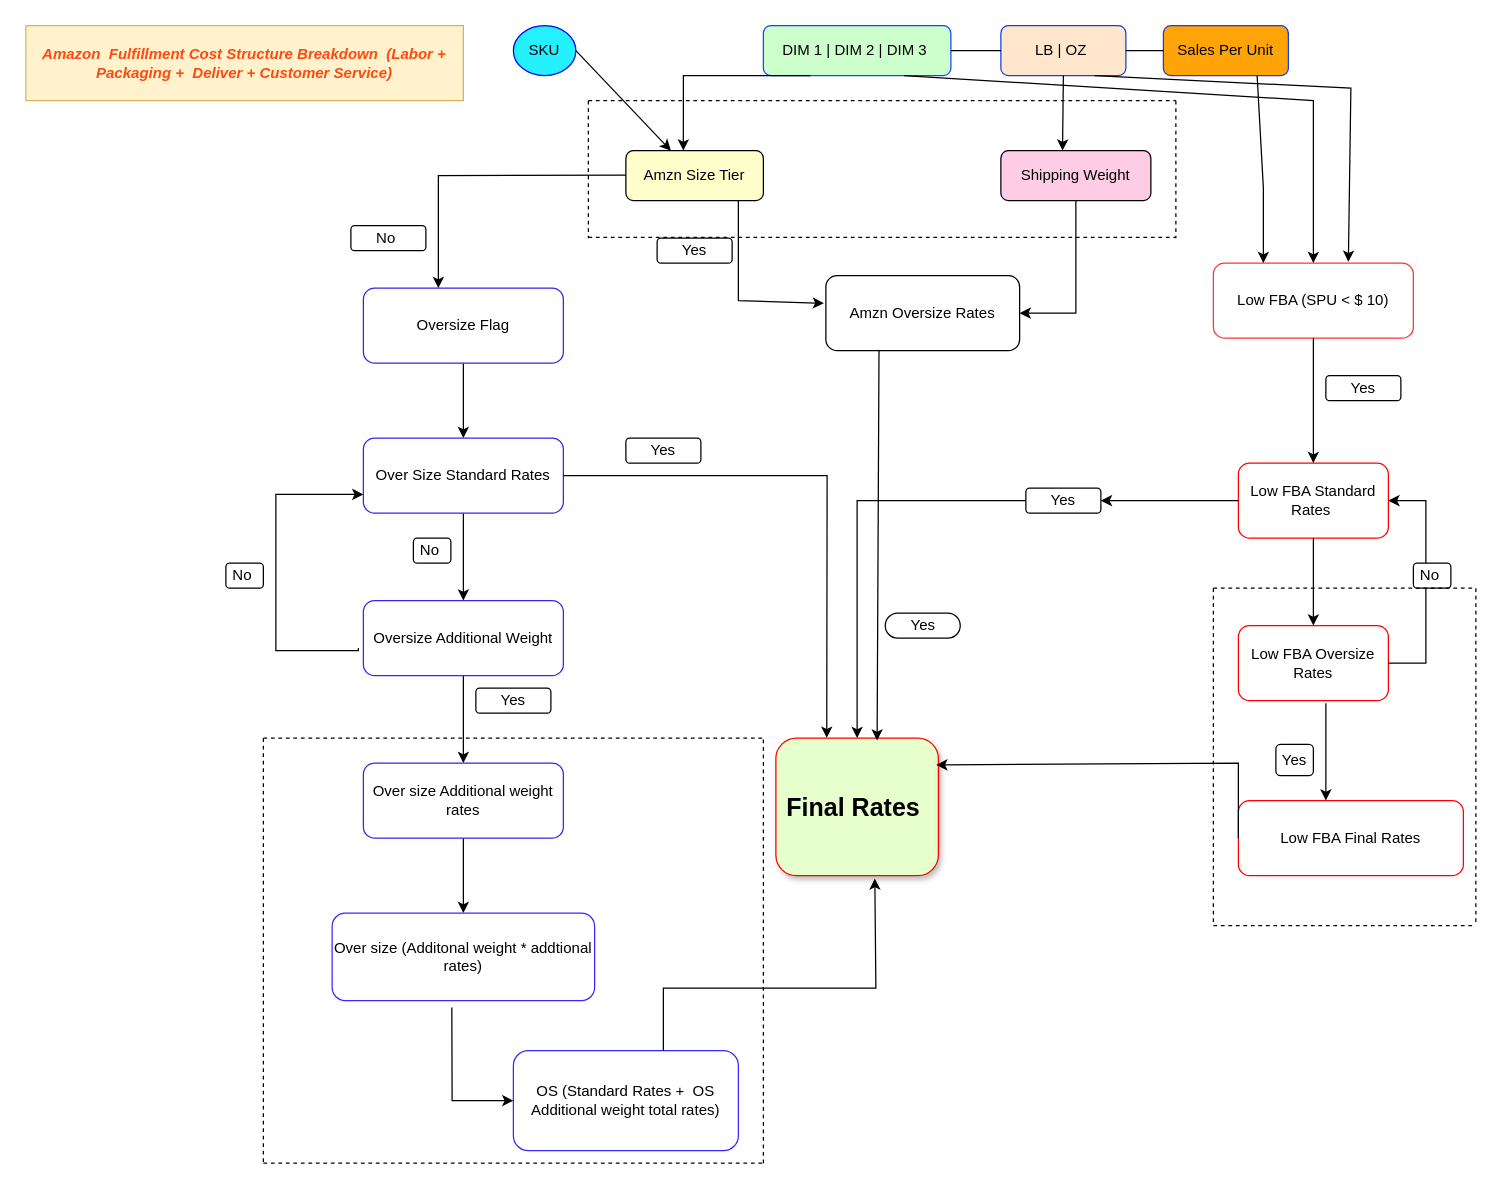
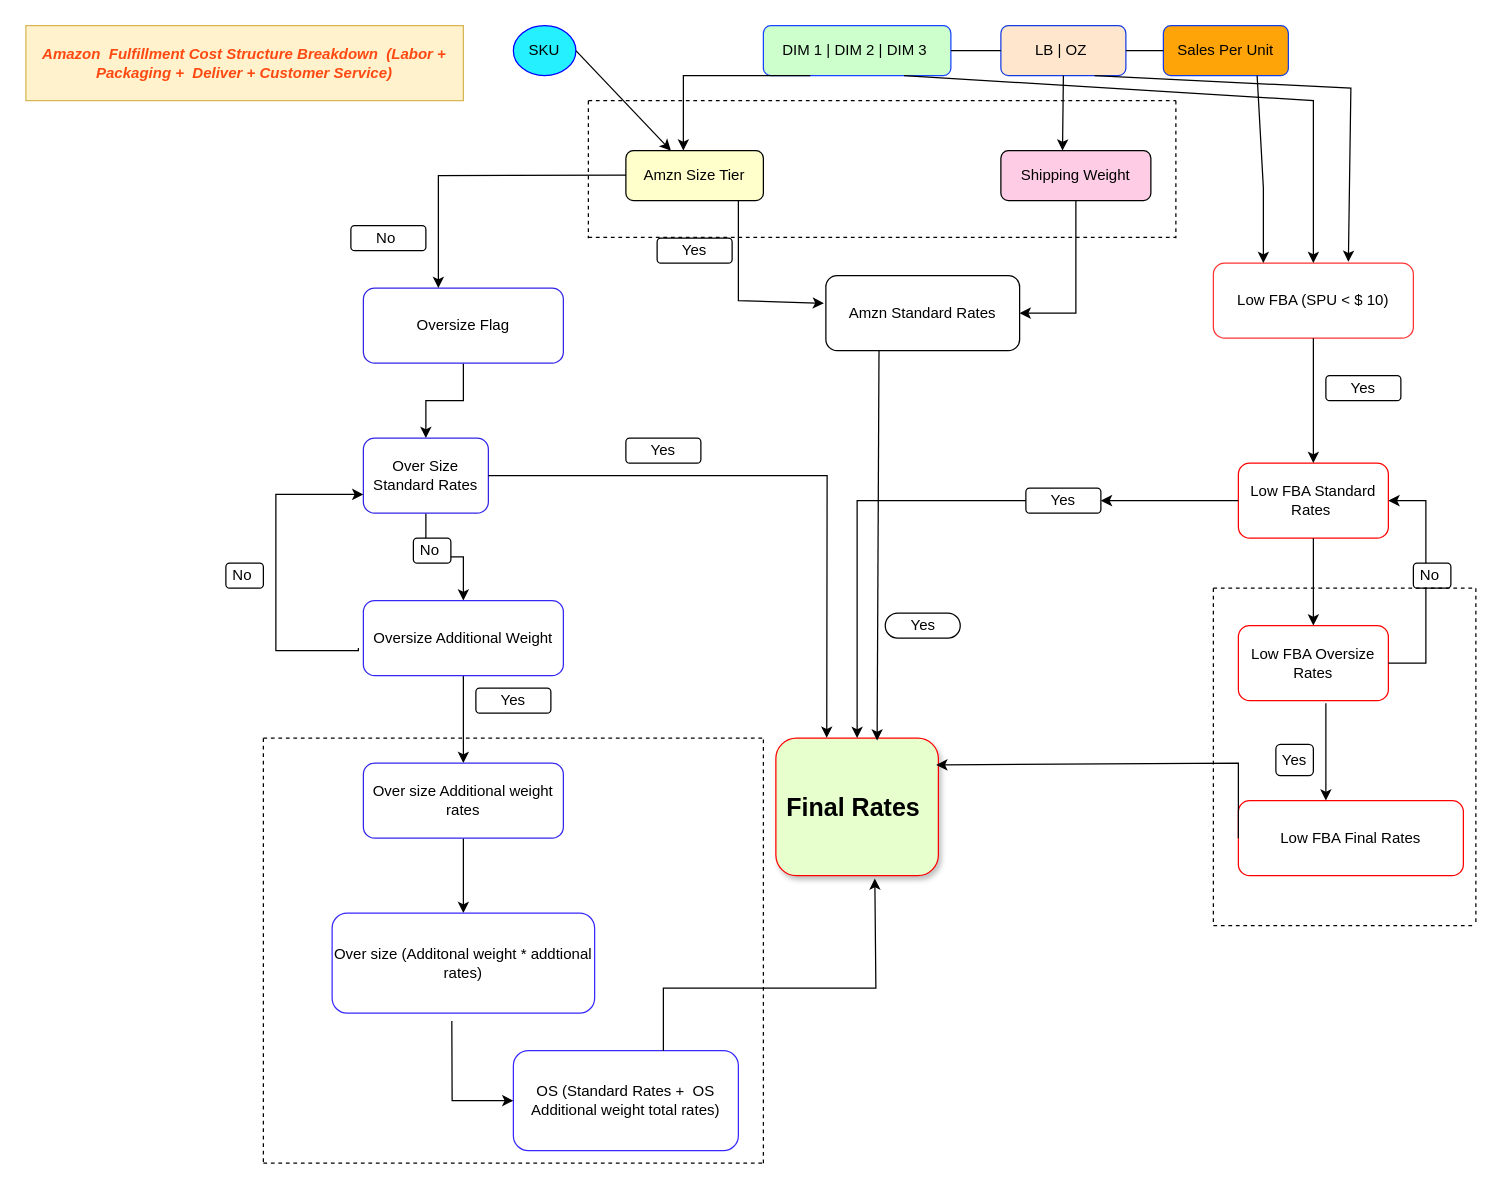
node "Amzn Oversize Rates": label "Amzn Oversize Rates" -> "Amzn Standard Rates"
node "Over Size Standard Rates": size 200x75 -> 125x75
node "Over size (Additonal weight * addtional rates)": size 263x88 -> 263x100
